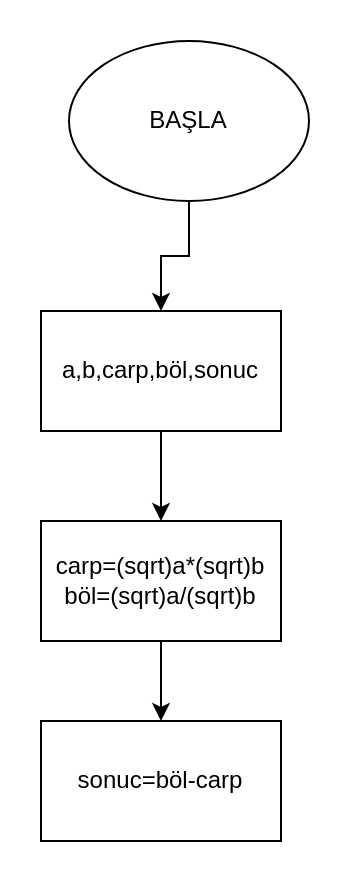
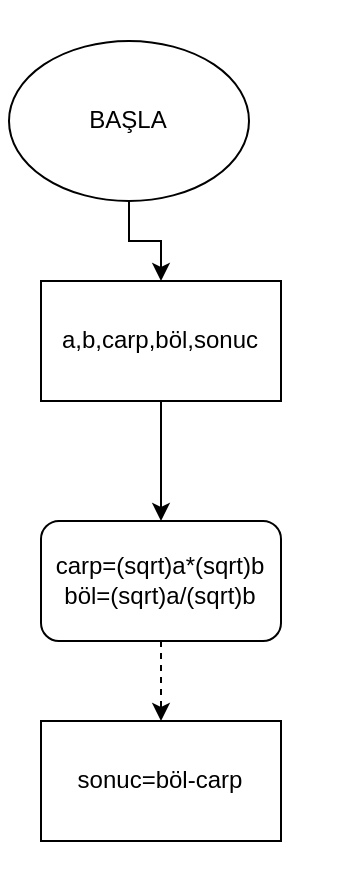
node "BAŞLA": moved (189, 121) -> (129, 121)
node "a,b,carp,böl,sonuc": moved (161, 371) -> (161, 341)
node "carp=(sqrt)a*(sqrt)b böl=(sqrt)a/(sqrt)b": shape rectangle -> rounded rectangle
edge "carp=(sqrt)a*(sqrt)b böl=(sqrt)a/(sqrt)b" -> "sonuc=böl-carp": style solid -> dashed
